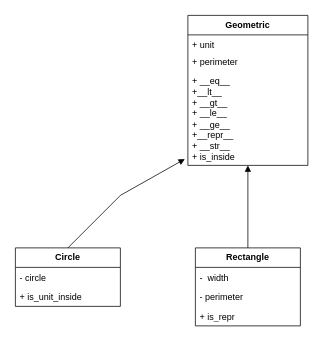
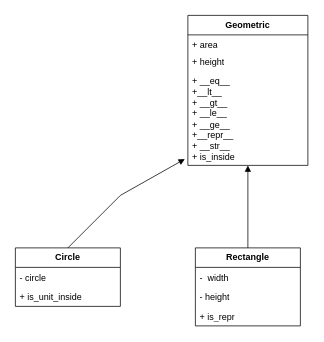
node "+ unit": label "+ unit" -> "+ area"
node "+ perimeter": label "+ perimeter" -> "+ height"
node "- perimeter": label "- perimeter" -> "- height"
